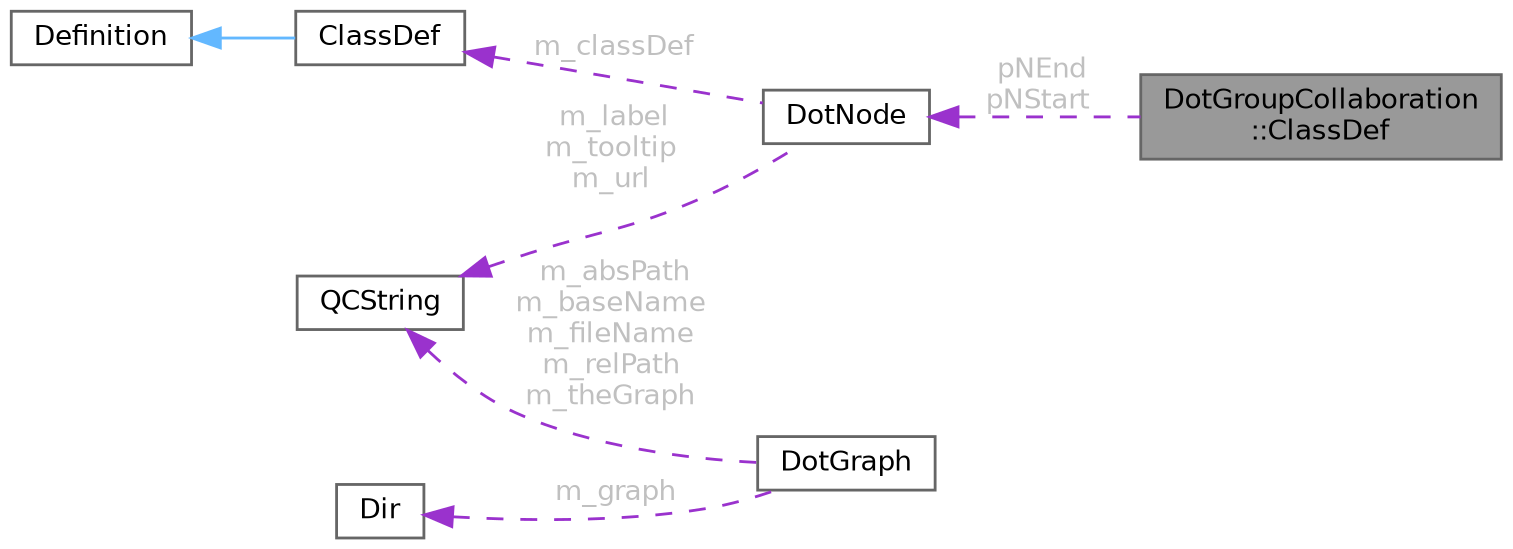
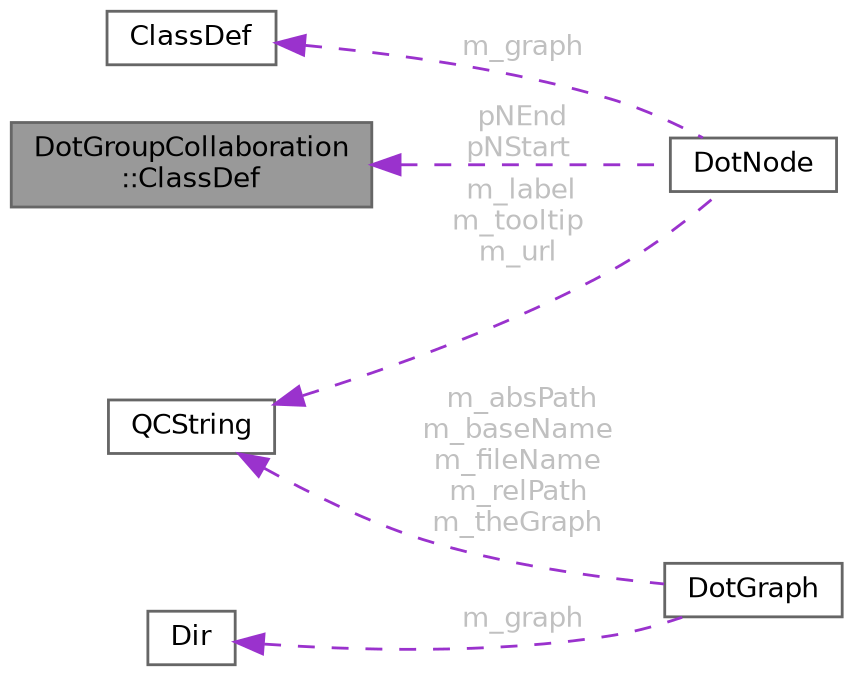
node "Definition": removed
edge "DotNode" -> "ClassDef": label " m_classDef" -> " m_graph"
edge "DotGroupCollaboration ::ClassDef" -> "DotNode": reversed
